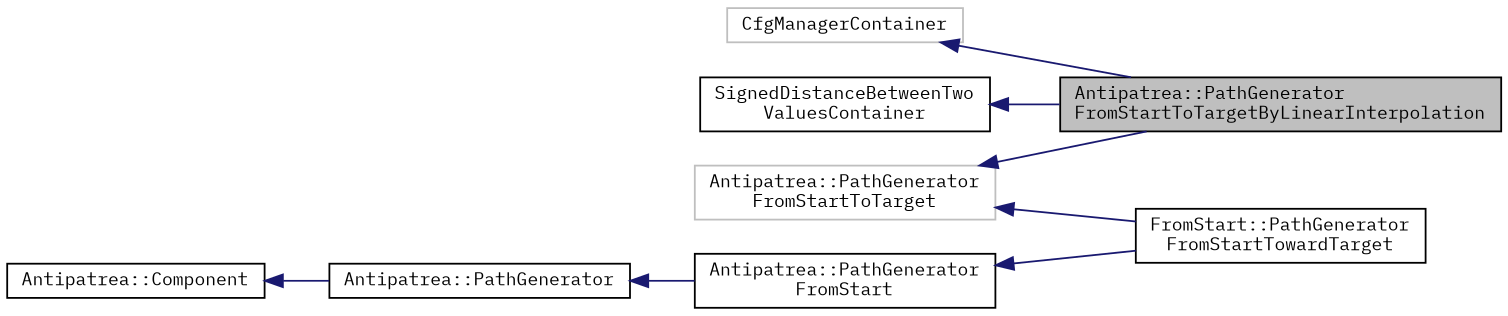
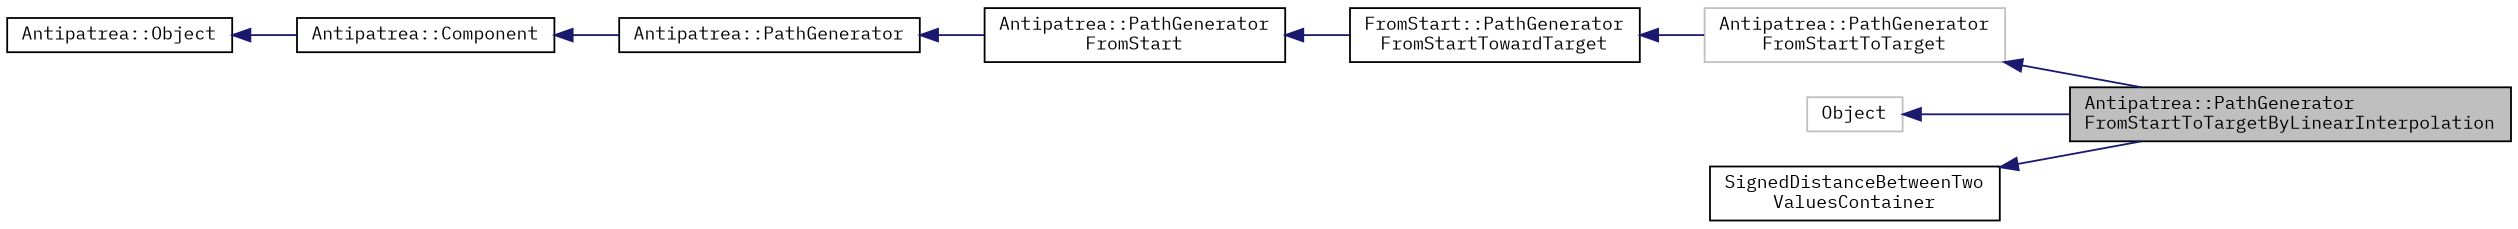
node "CfgManagerContainer": label "CfgManagerContainer" -> "Object"
node "Antipatrea::Object": added
edge "FromStart::PathGenerator FromStartTowardTarget" -> "Antipatrea::PathGenerator FromStartToTarget": reversed
